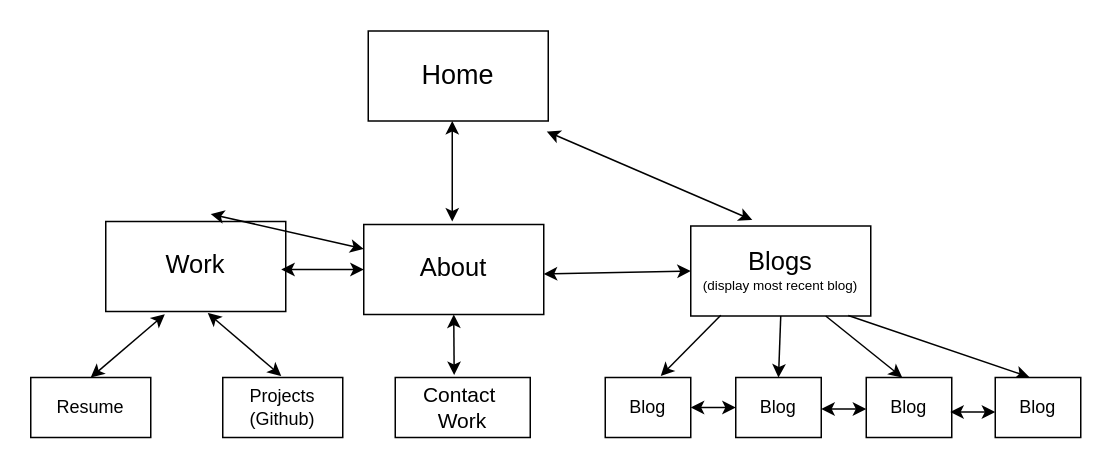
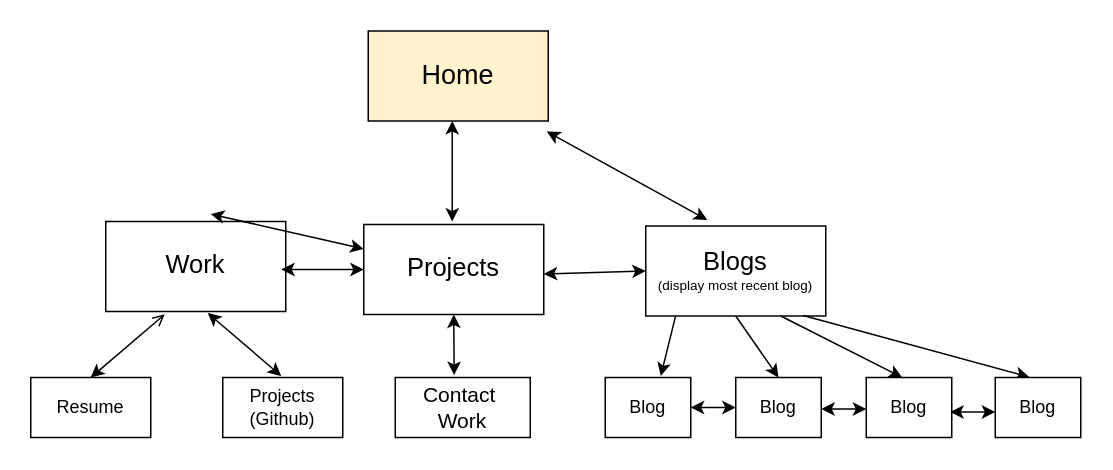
node "Home": fillcolor #ffffff -> #fff2cc
node "About": label "About" -> "Projects"
node "Blogs (display most recent blog)": moved (781, 271) -> (736, 271)
edge "Work" -- "Resume": arrowhead classic -> open
